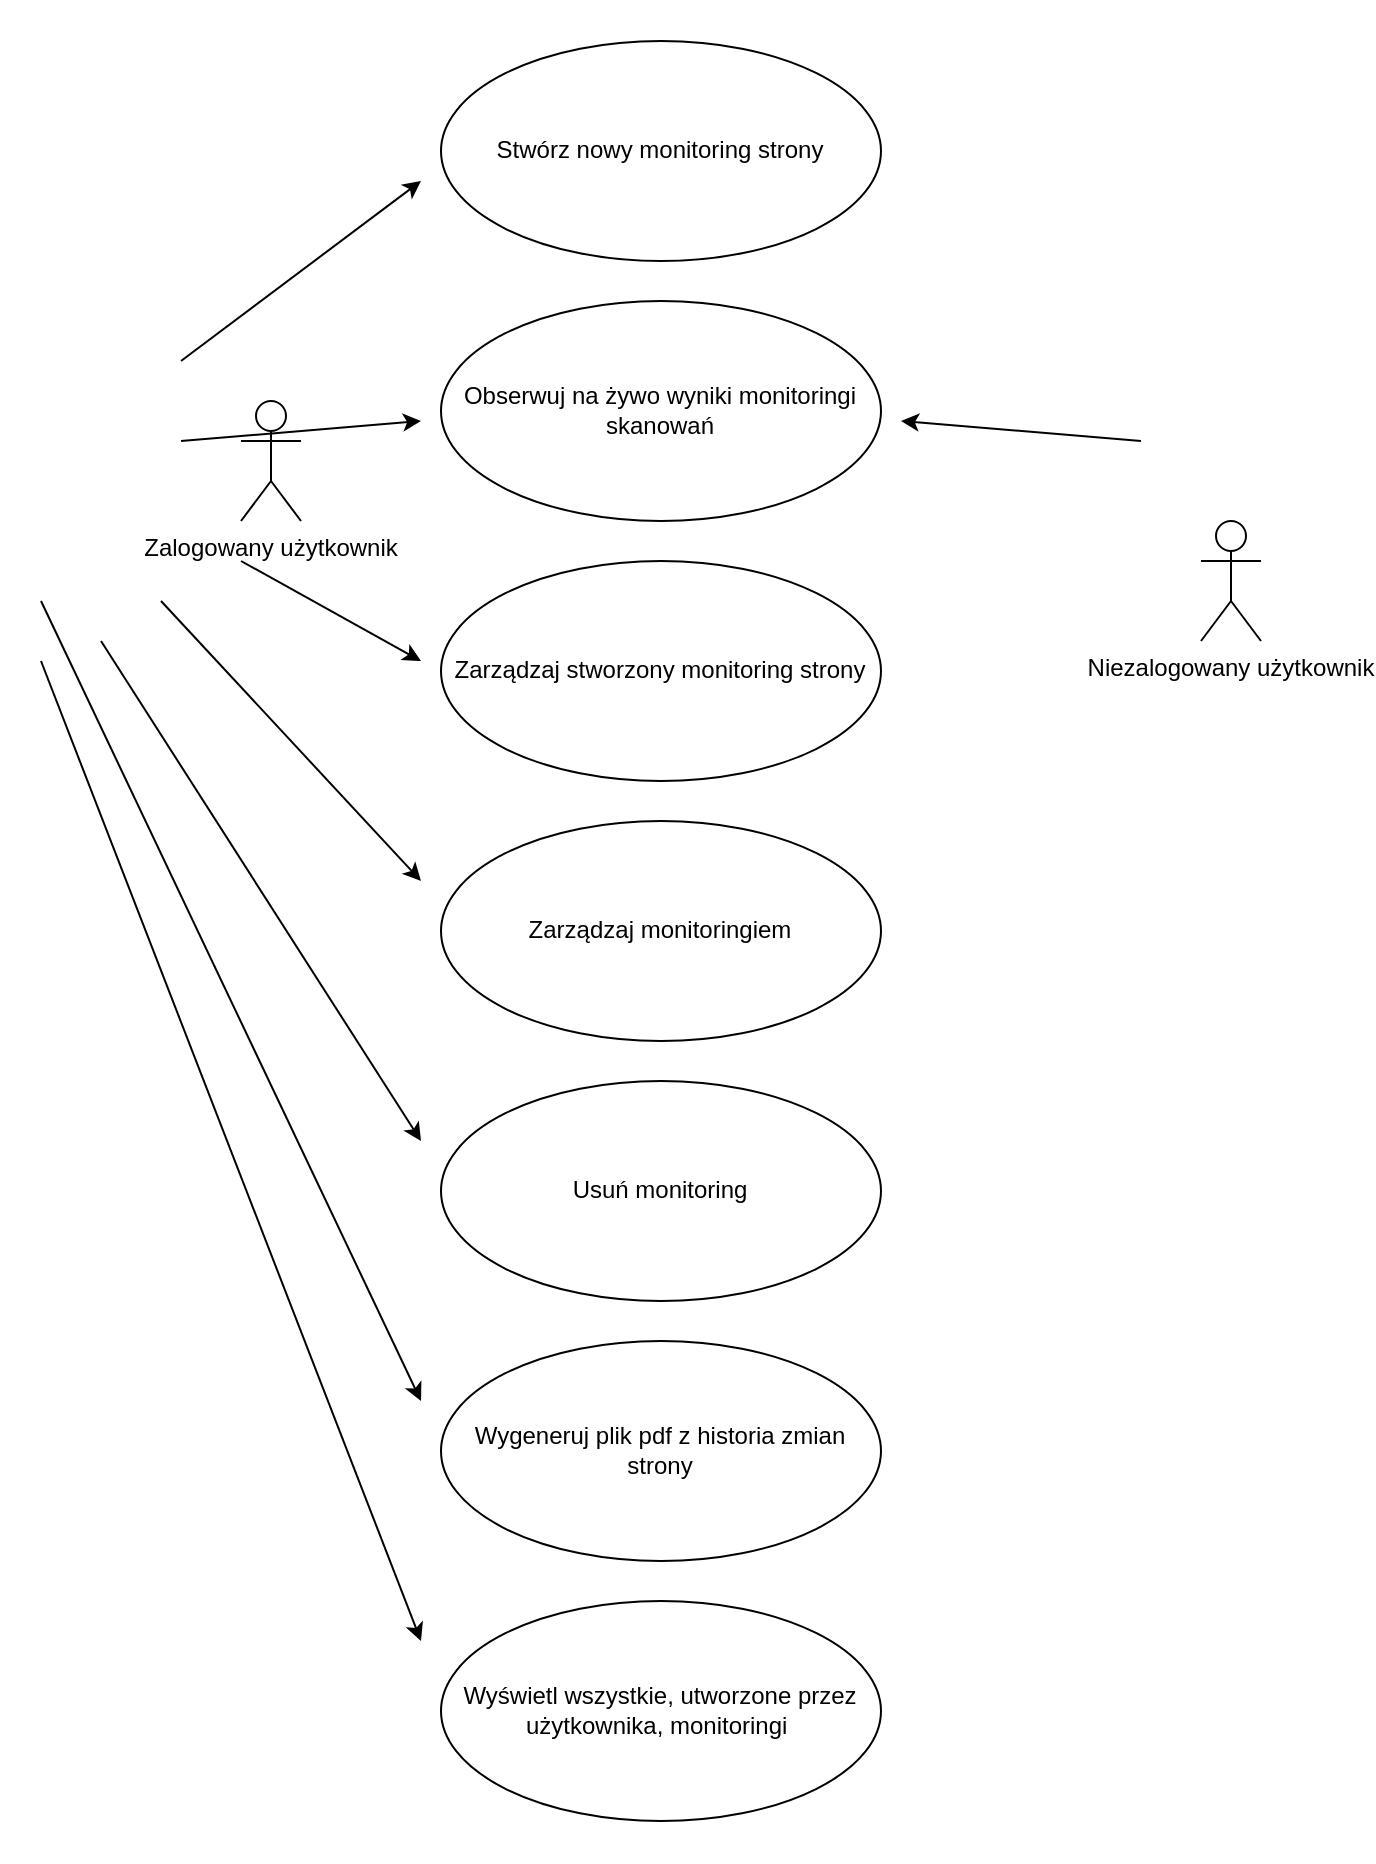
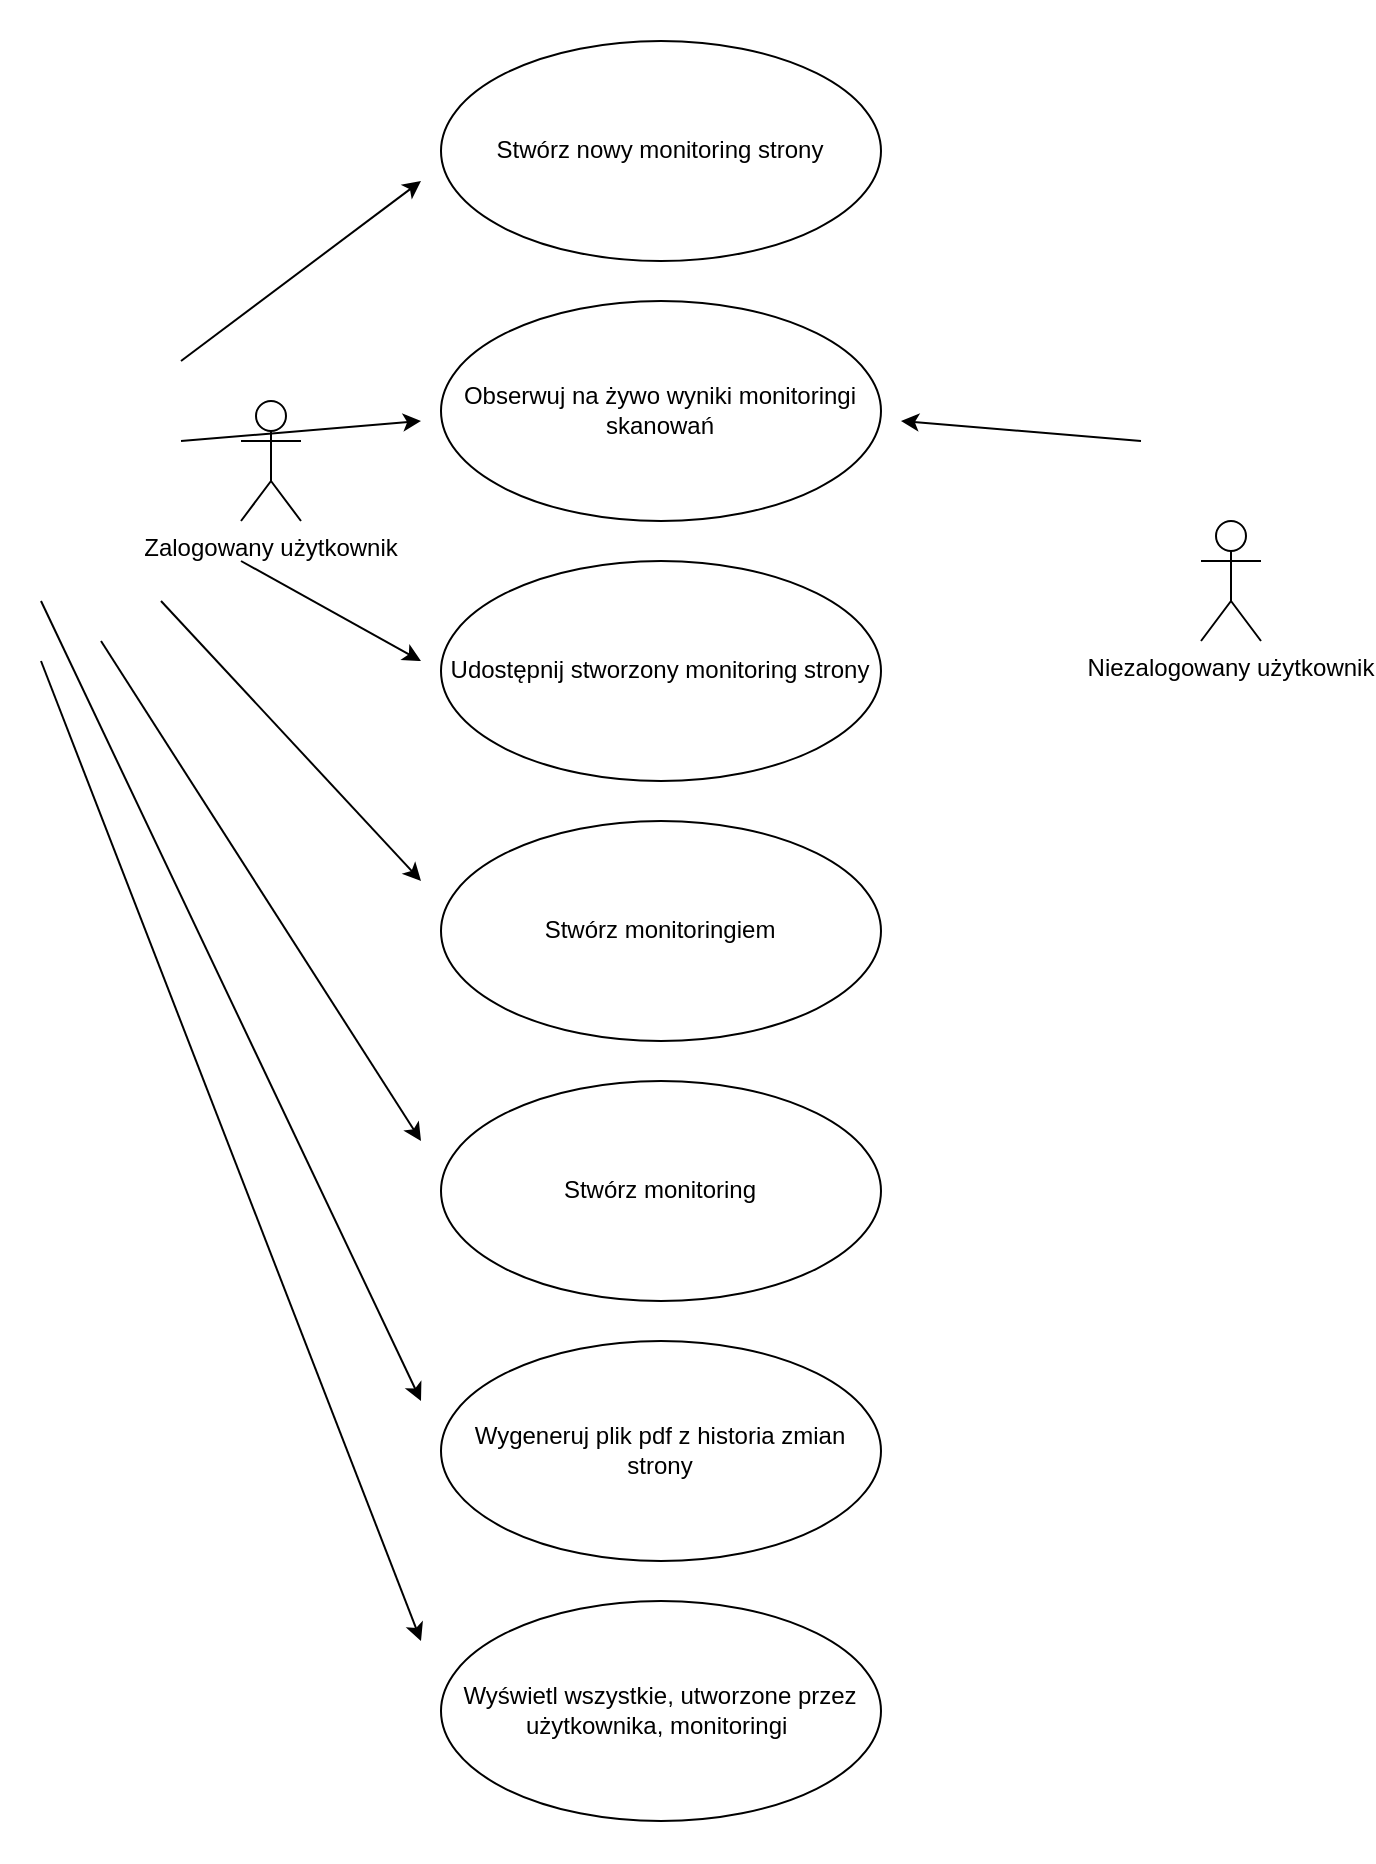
node "Zarządzaj stworzony monitoring strony": label "Zarządzaj stworzony monitoring strony" -> "Udostępnij stworzony monitoring strony"
node "Zarządzaj monitoringiem": label "Zarządzaj monitoringiem" -> "Stwórz monitoringiem"
node "Usuń monitoring": label "Usuń monitoring" -> "Stwórz monitoring"
